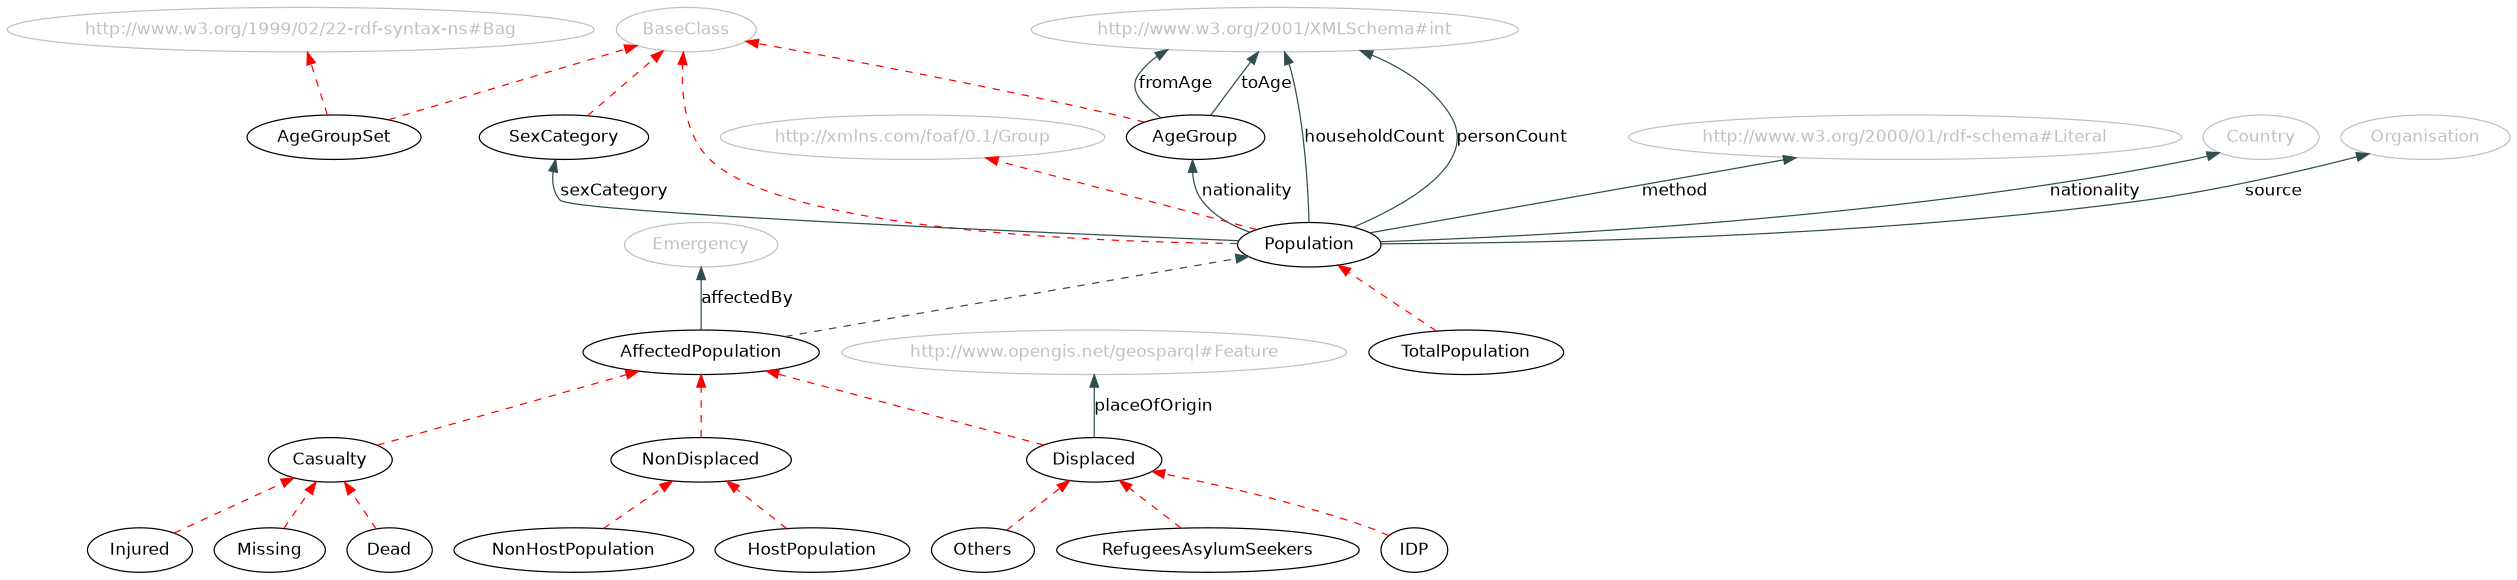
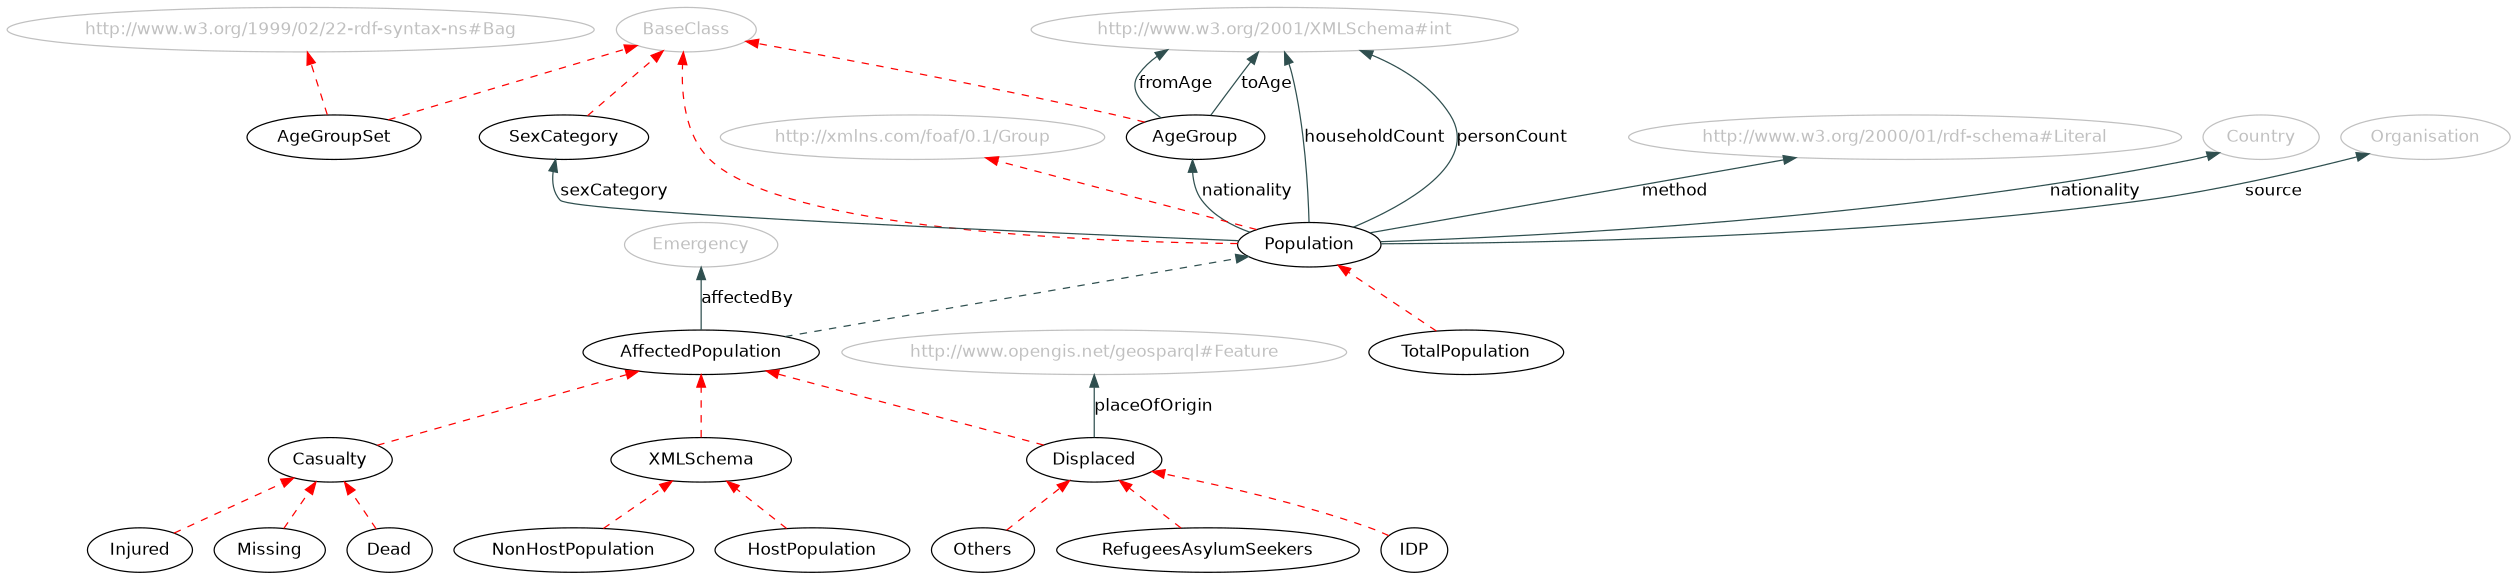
node "NonDisplaced": label "NonDisplaced" -> "XMLSchema"
